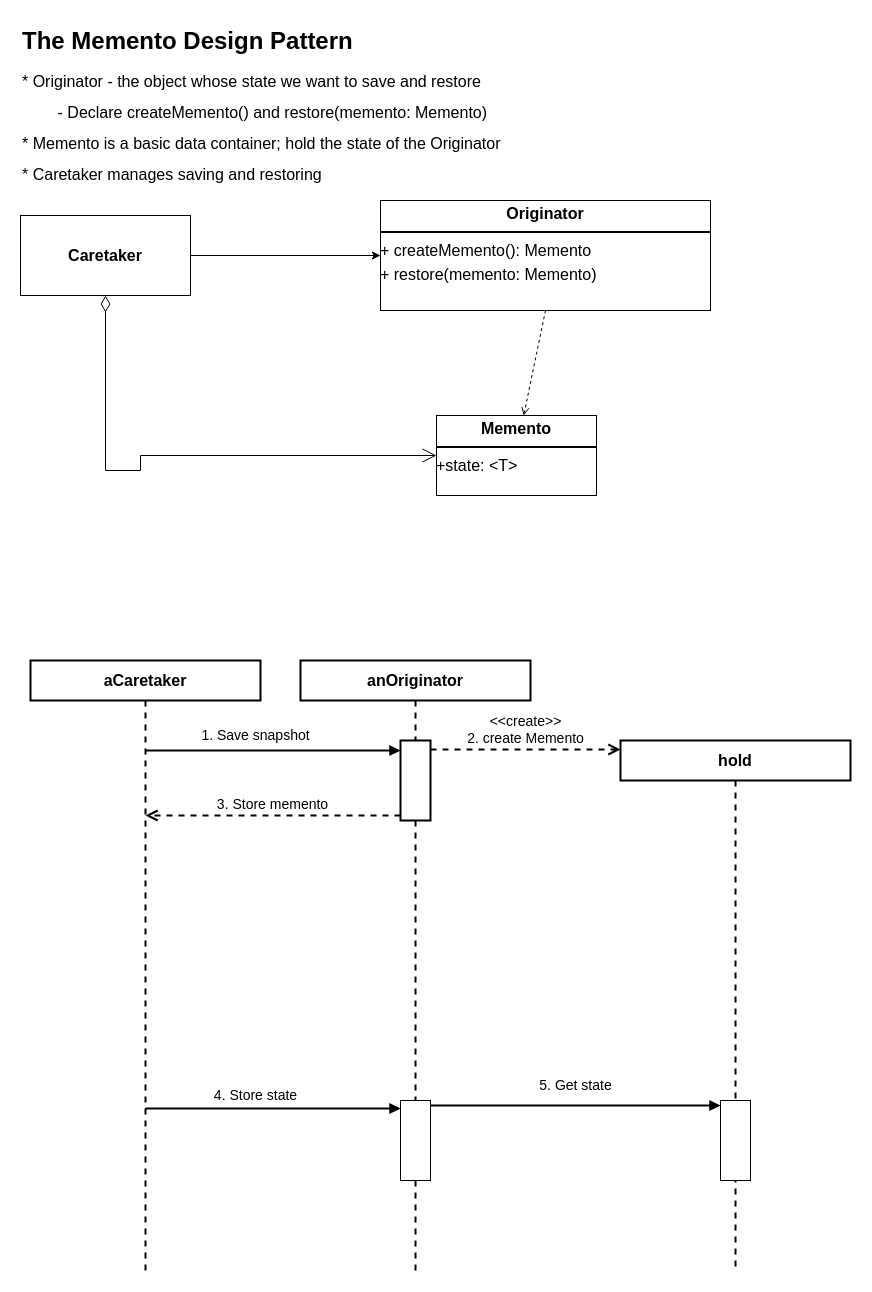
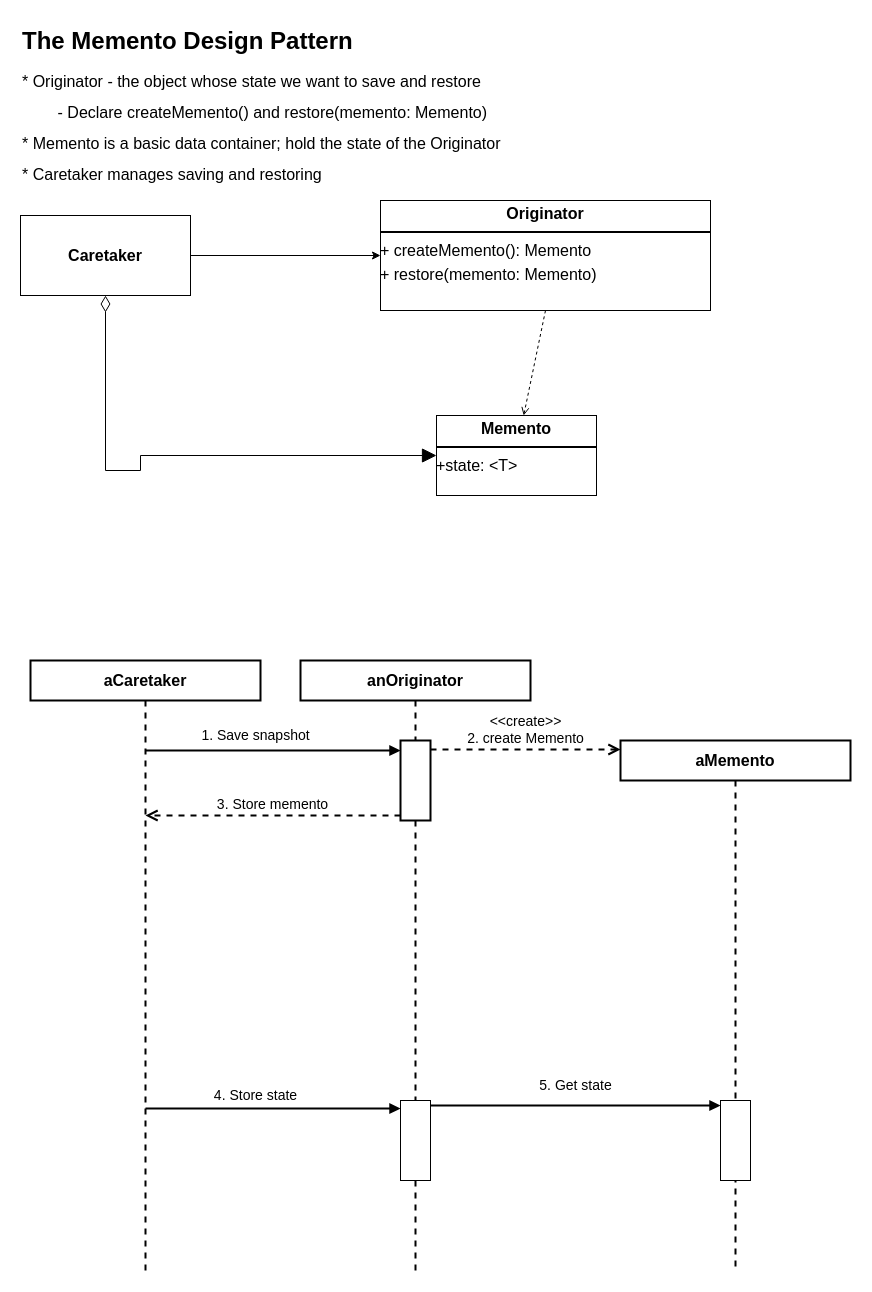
edge "Caretaker" -- "Memento +state: <T>": arrowhead open -> block
node "hold": label "hold" -> "aMemento"
